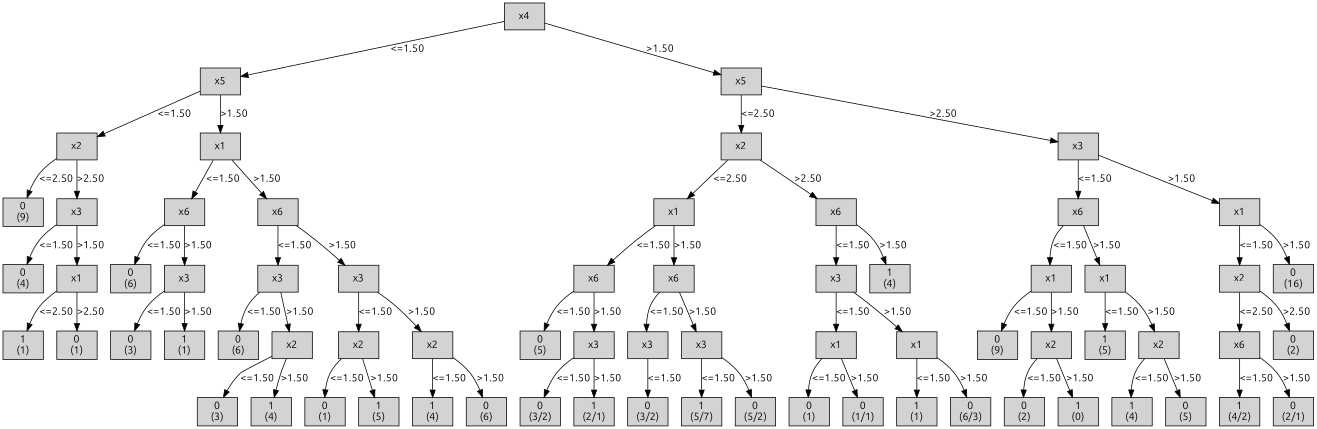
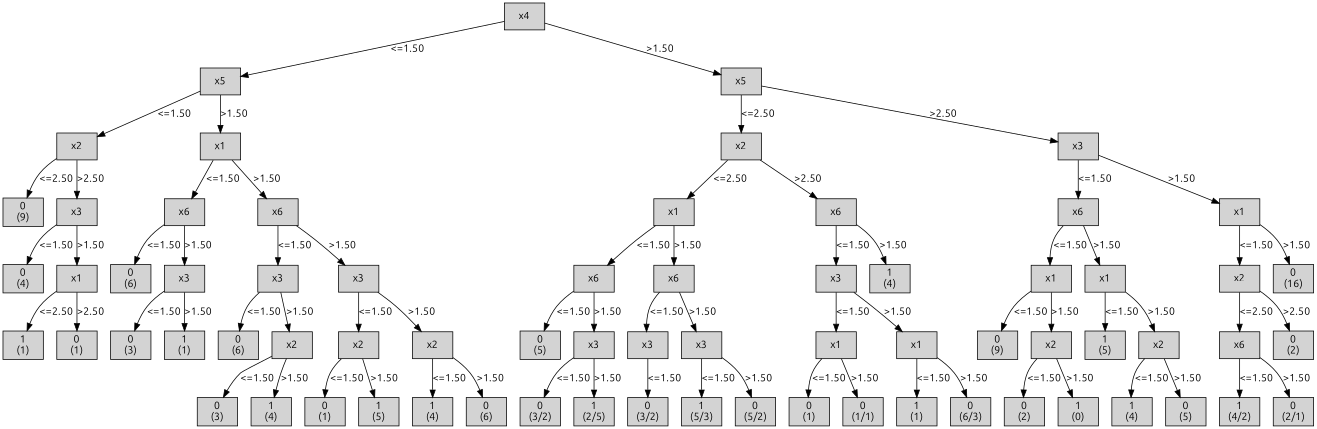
node "1 (2/1)": label "1 (2/1)" -> "1 (2/5)"
node "1 (5/7)": label "1 (5/7)" -> "1 (5/3)"
